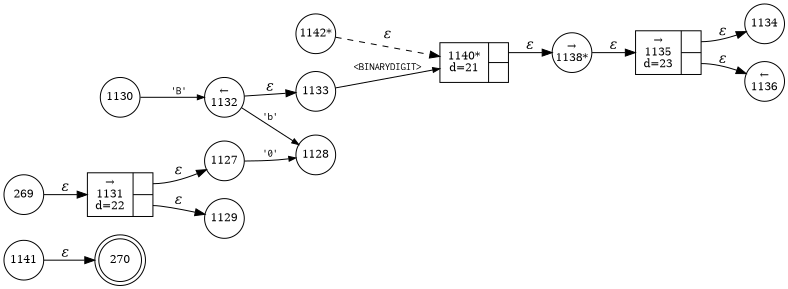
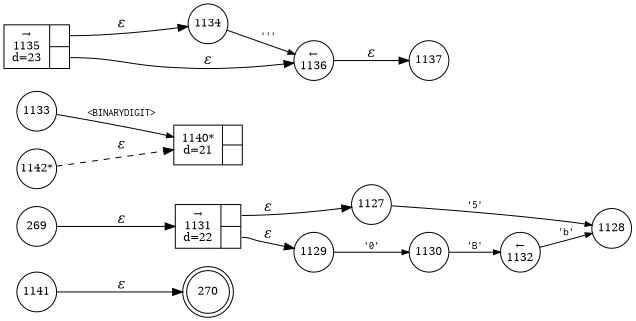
edge "1134" -> "← 1136": added, label "'''"
node "→ 1138*": removed
node "1137": added
edge "← 1132" -> "1133": removed, label "ε"
edge "1127" -> "1128": label "'0'" -> "'5'"
edge "1129" -> "1130": added, label "'0'"
